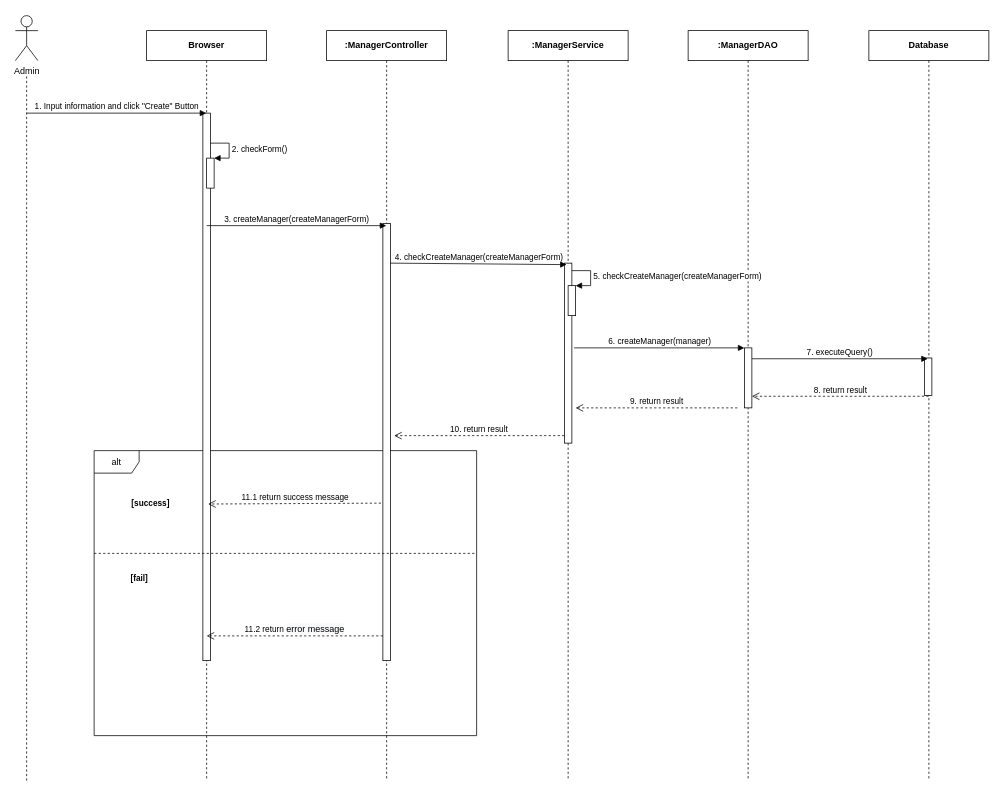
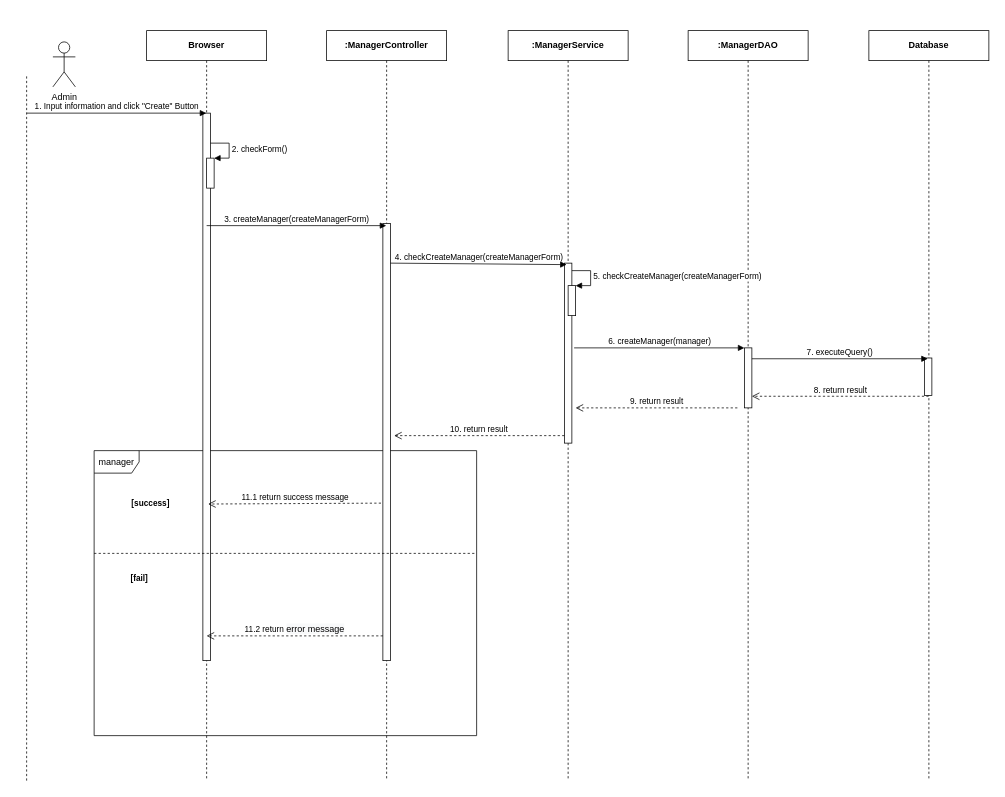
node "Admin": moved (27, 38) -> (64, 64)
node "alt": label "alt" -> "manager"
